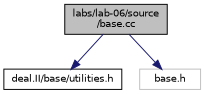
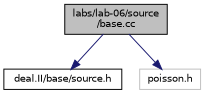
node "deal.II/base/utilities.h": label "deal.II/base/utilities.h" -> "deal.II/base/source.h"
node "base.h": label "base.h" -> "poisson.h"
